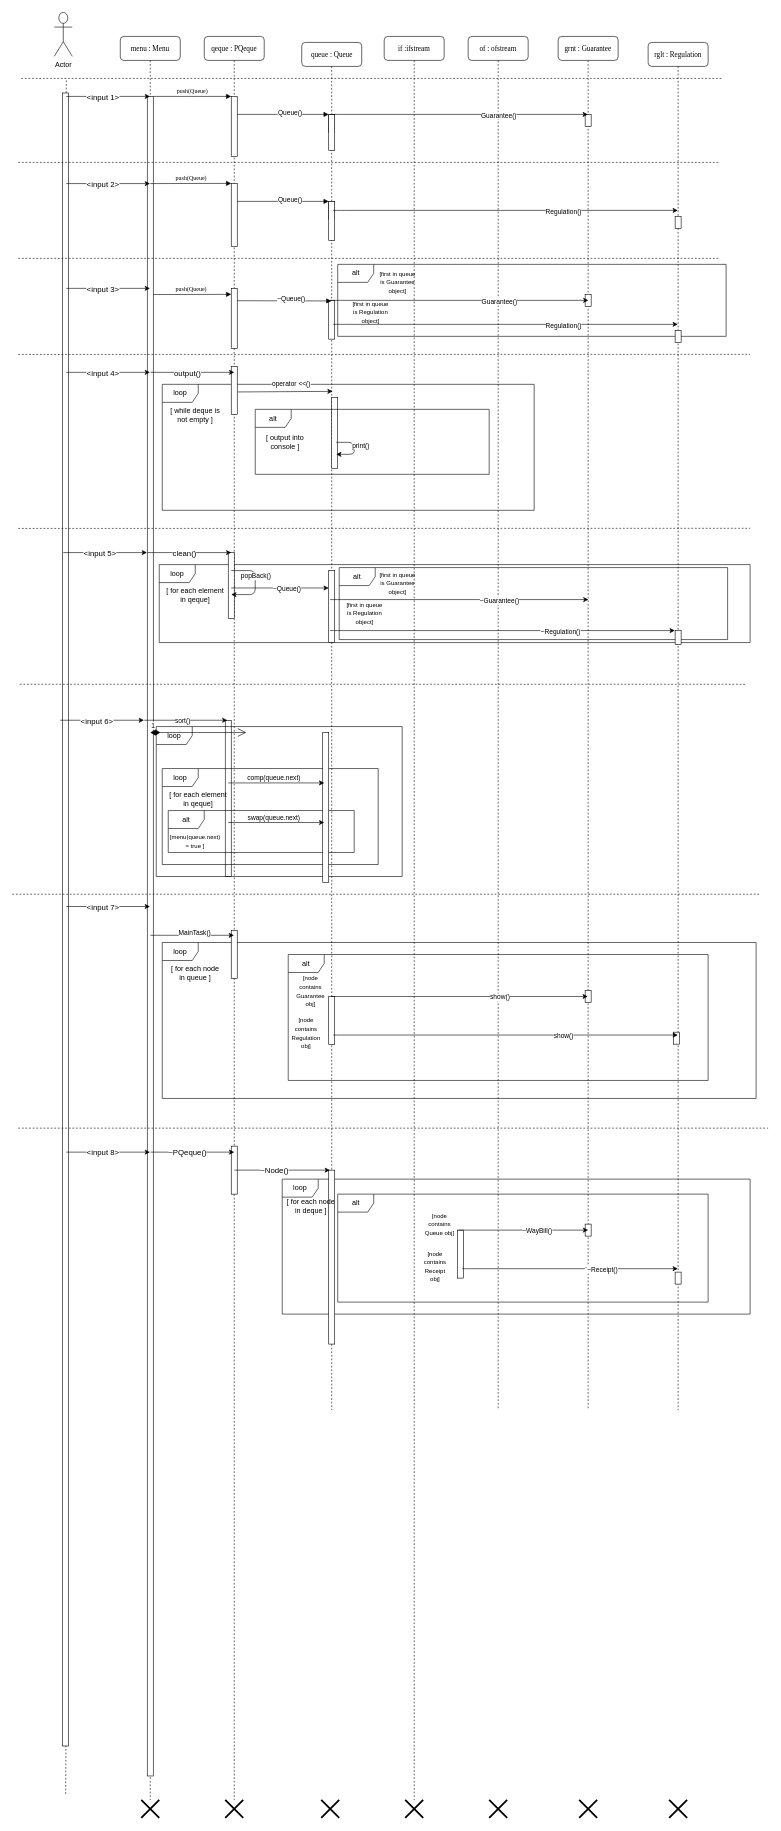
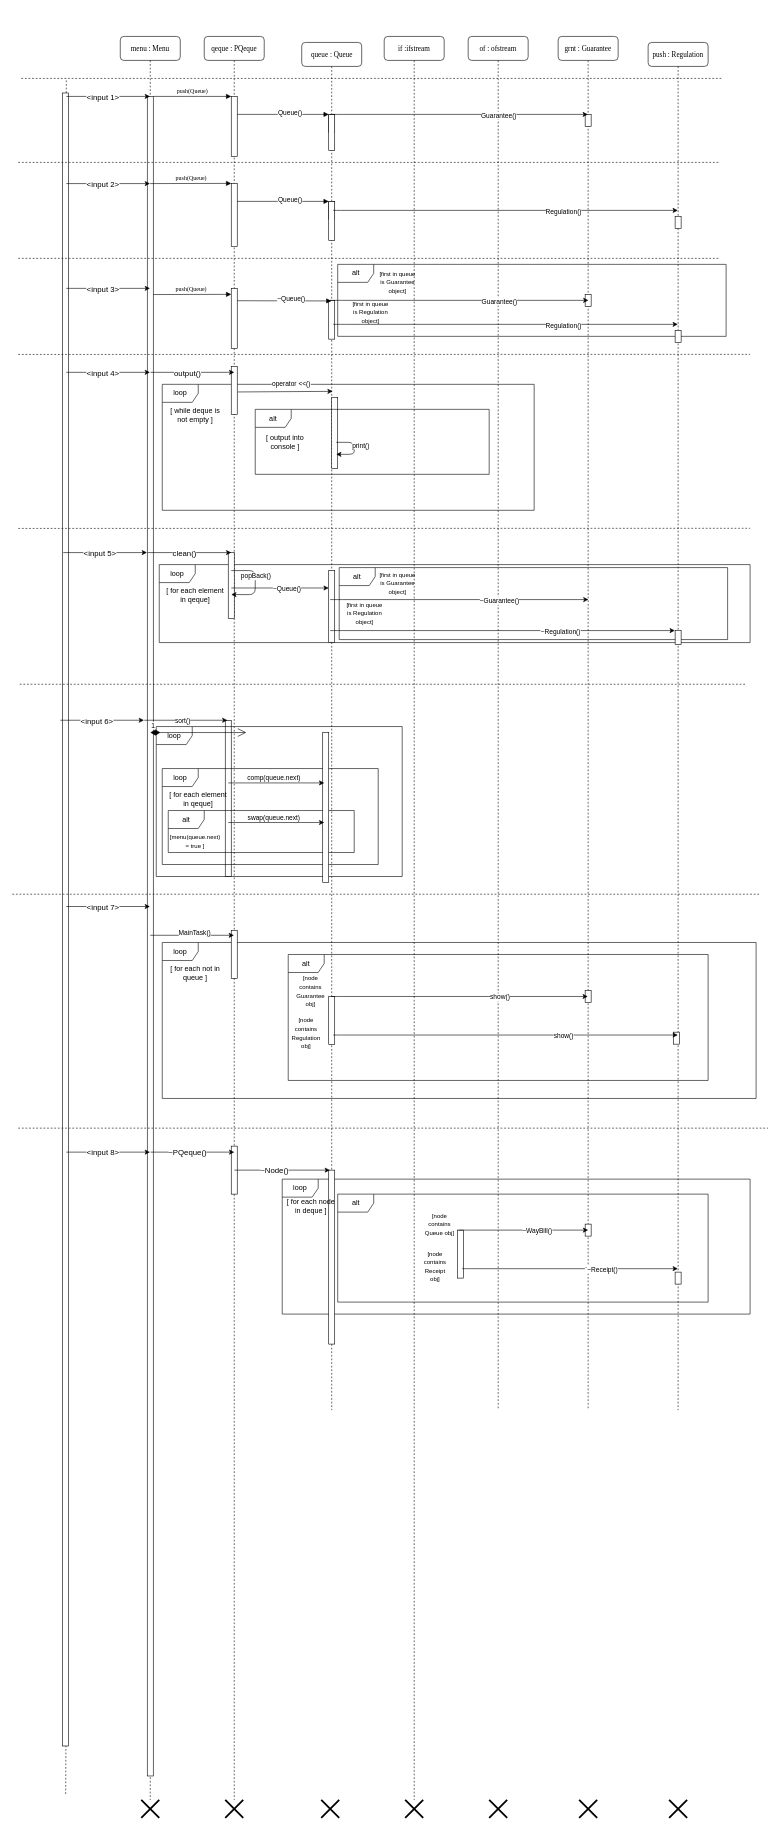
node "Actor": removed
node "rglt : Regulation": label "rglt : Regulation" -> "push : Regulation"
node "[ for each node in queue ]": label "[ for each node in queue ]" -> "[ for each not in queue ]"
